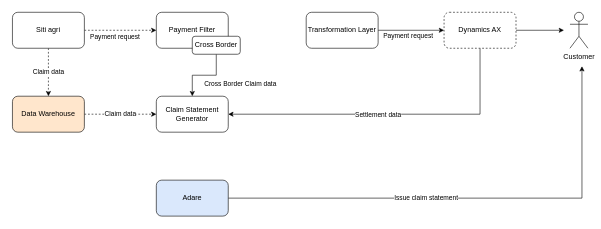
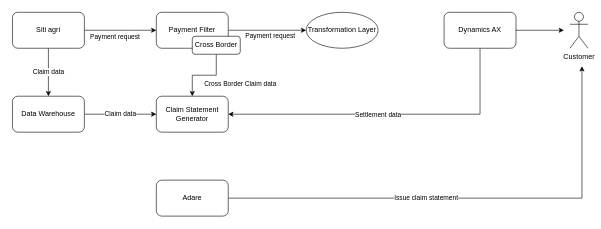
edge "Siti agri" -> "Payment Filter": style dashed -> solid
edge "Payment Filter" -> "Transformation Layer": added, label "Payment request"
node "Transformation Layer": shape rounded rectangle -> ellipse
edge "Transformation Layer" -> "Dynamics AX": removed, label "Payment request"
node "Dynamics AX": style dashed -> solid
edge "Siti agri" -> "Data Warehouse": style dashed -> solid
node "Data Warehouse": fillcolor #ffe6cc -> #ffffff
edge "Data Warehouse" -> "Claim Statement Generator": style dashed -> solid
node "Adare": fillcolor #dae8fc -> #ffffff
